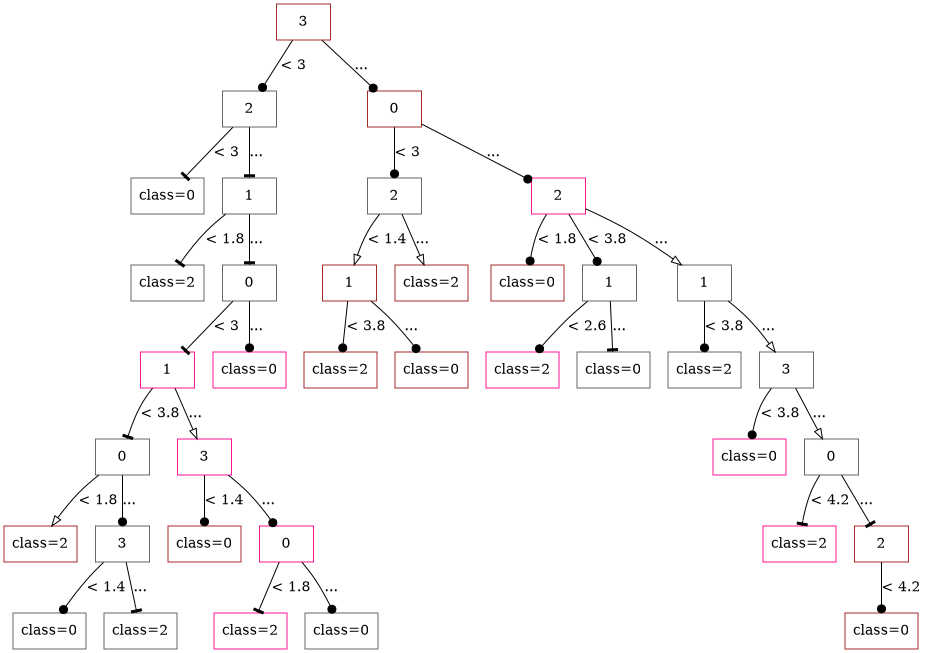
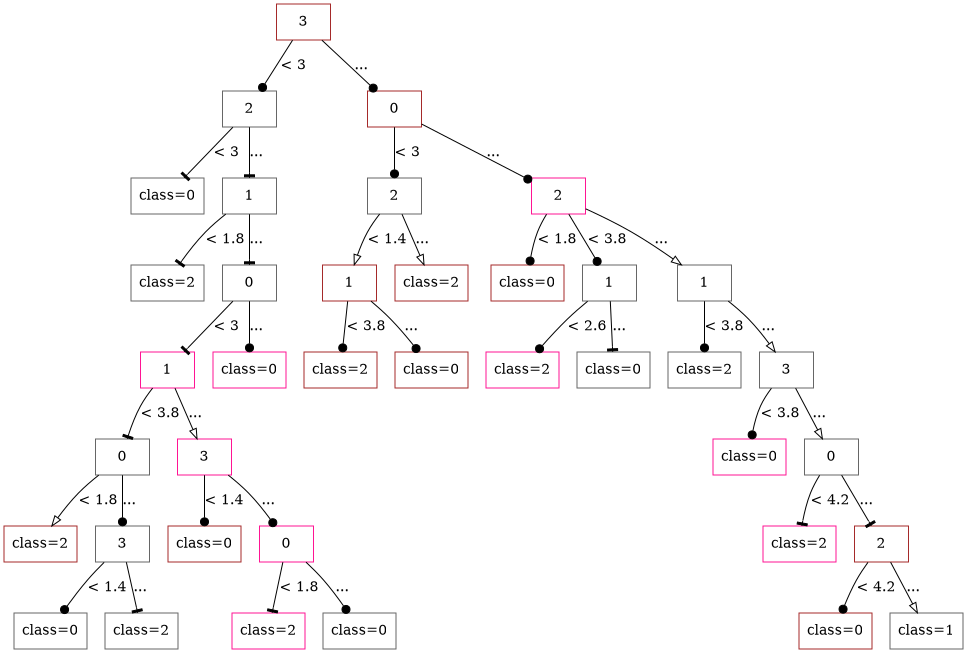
node "class=1": added
